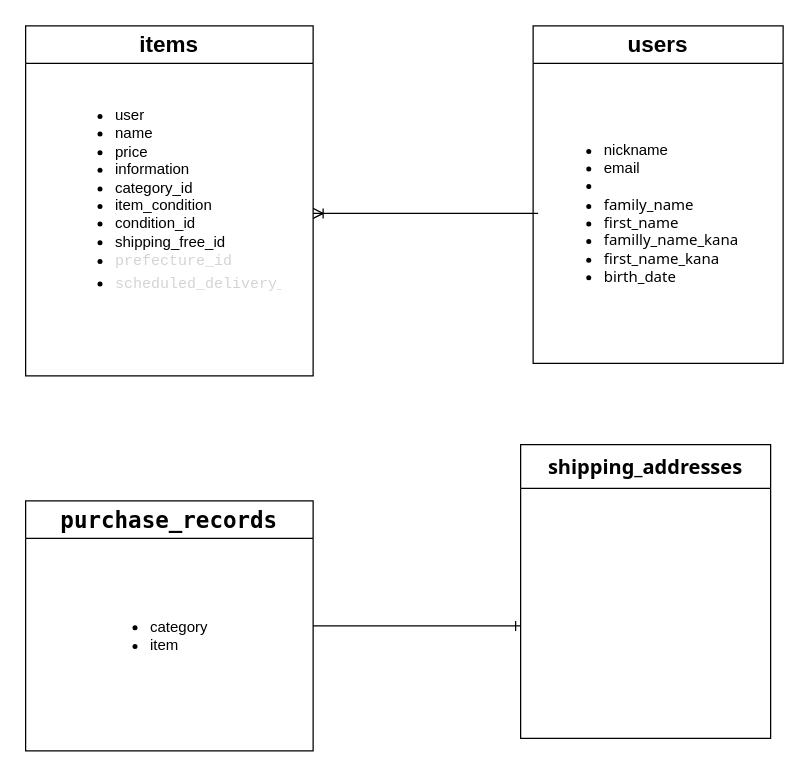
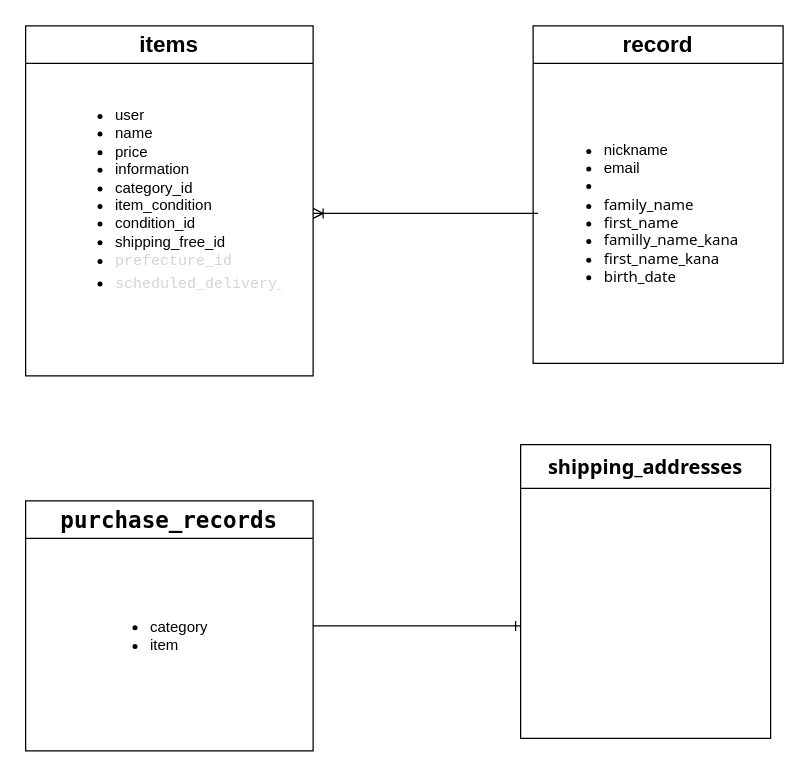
node "users": label "users" -> "record"
